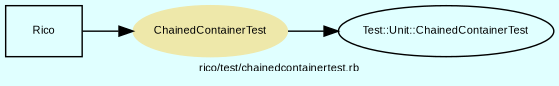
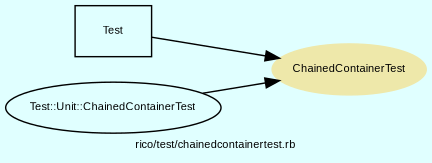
node "Rico": label "Rico" -> "Test"
edge "ChainedContainerTest" -> "Test::Unit::ChainedContainerTest": reversed
